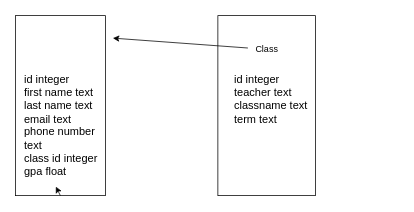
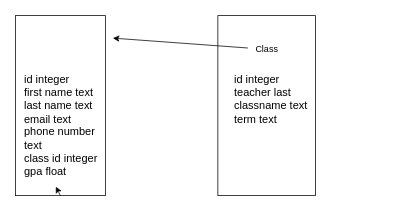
node "id integer teacher text classname text term text": label "id integer teacher text classname text term text" -> "id integer teacher last classname text term text"
